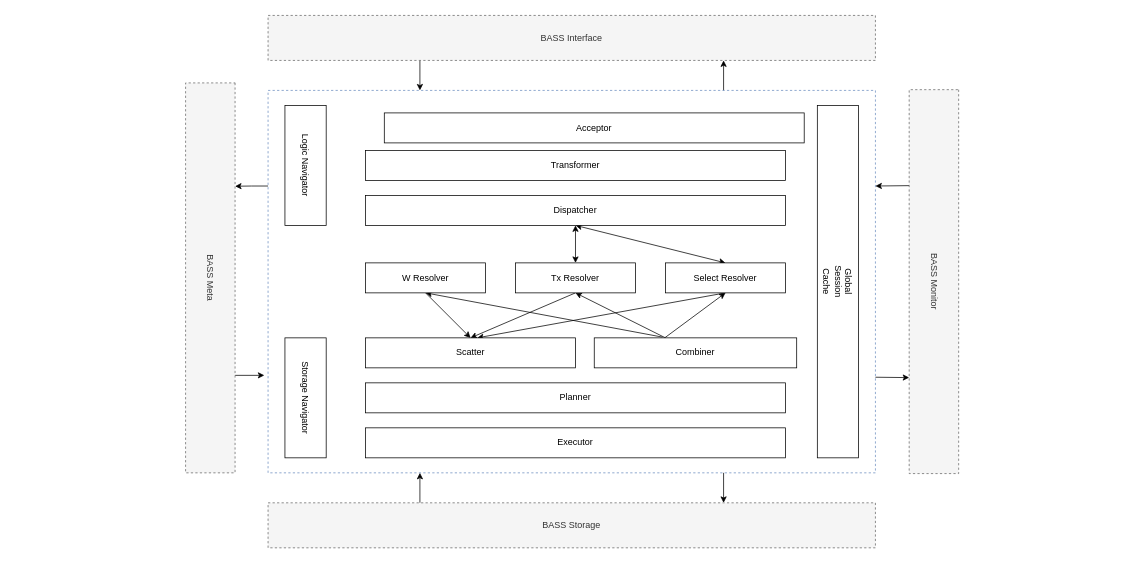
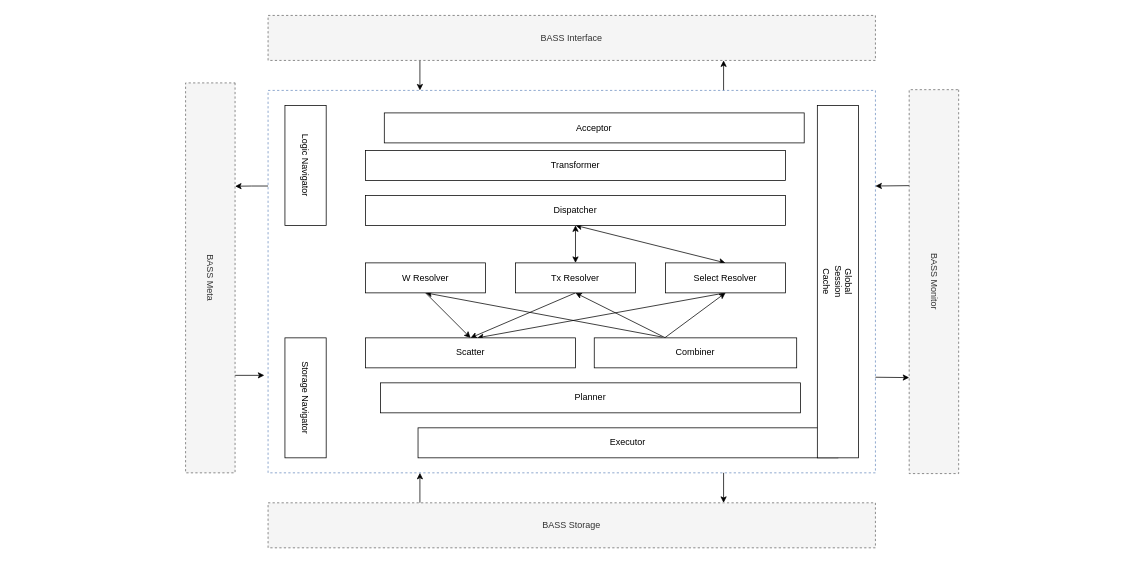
node "Planner": moved (576, 398) -> (591, 398)
node "Executor": moved (576, 443) -> (628, 443)
